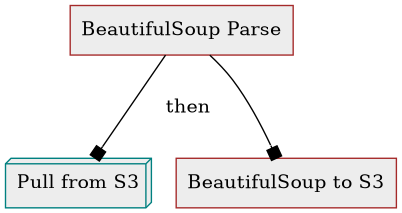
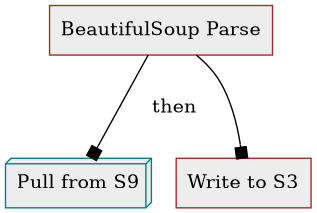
node "Pull from S3": label "Pull from S3" -> "Pull from S9"
node "BeautifulSoup to S3": label "BeautifulSoup to S3" -> "Write to S3"
